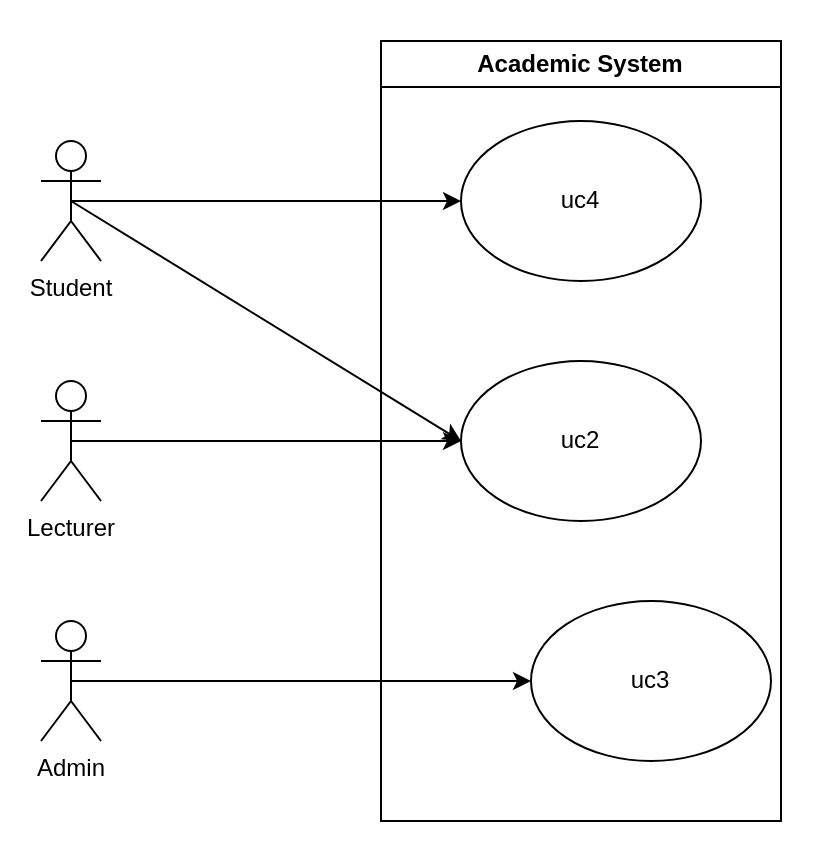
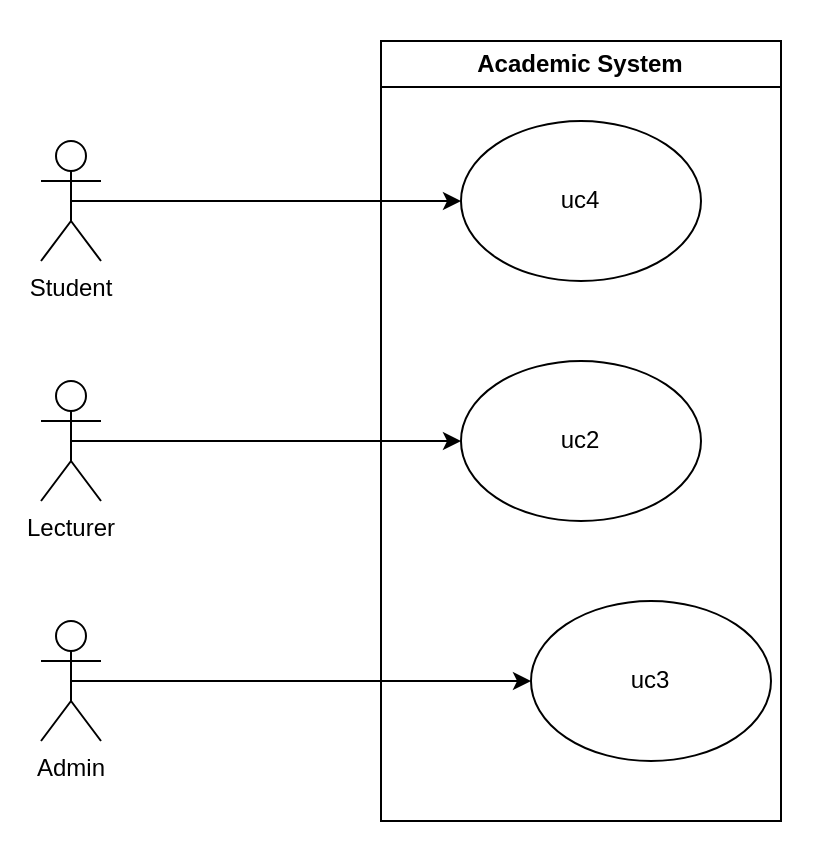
edge "Student" -> "uc2": removed
